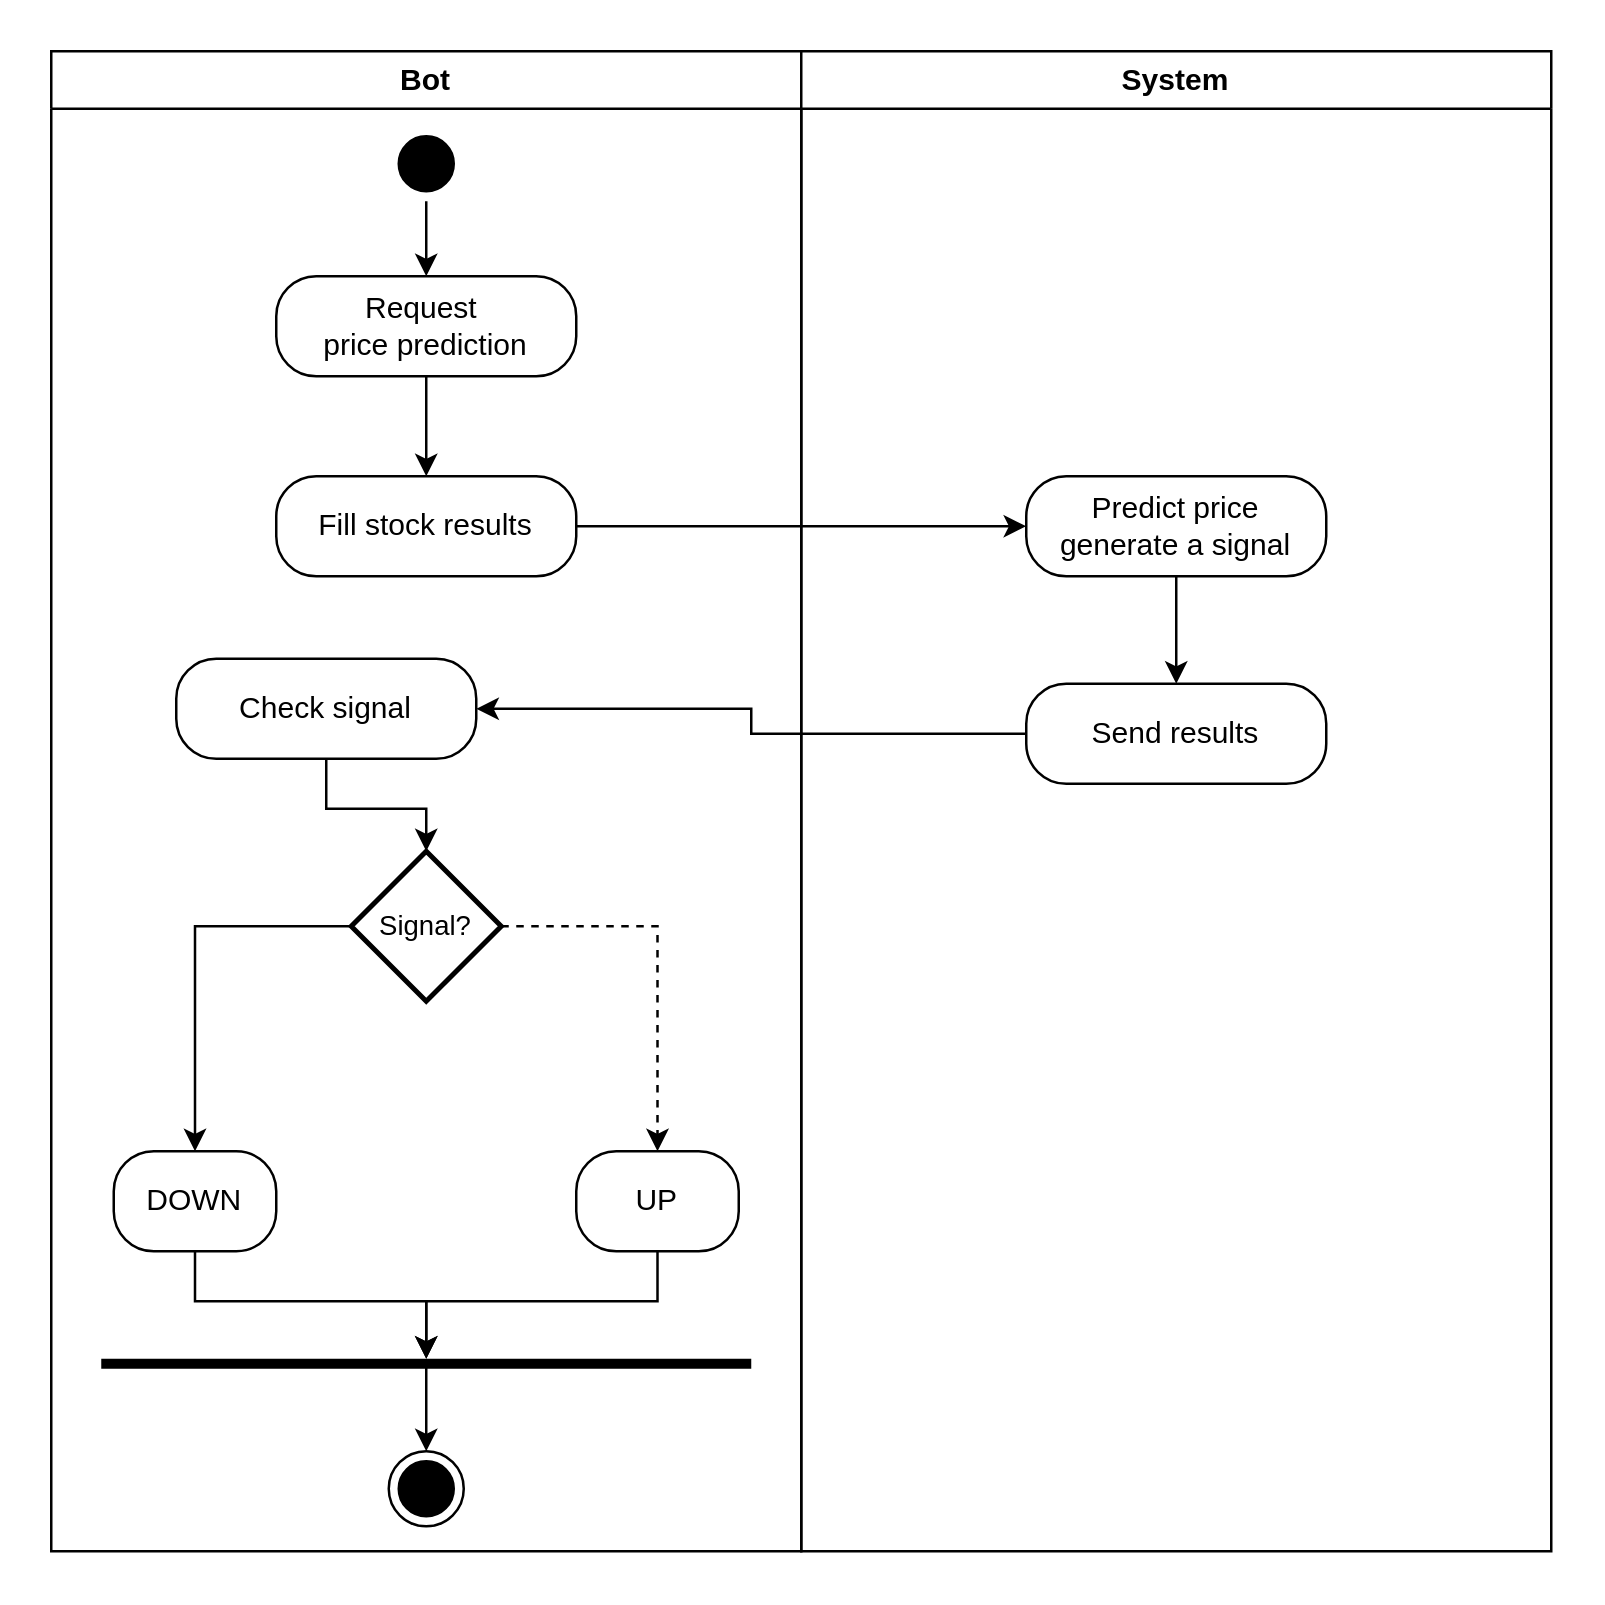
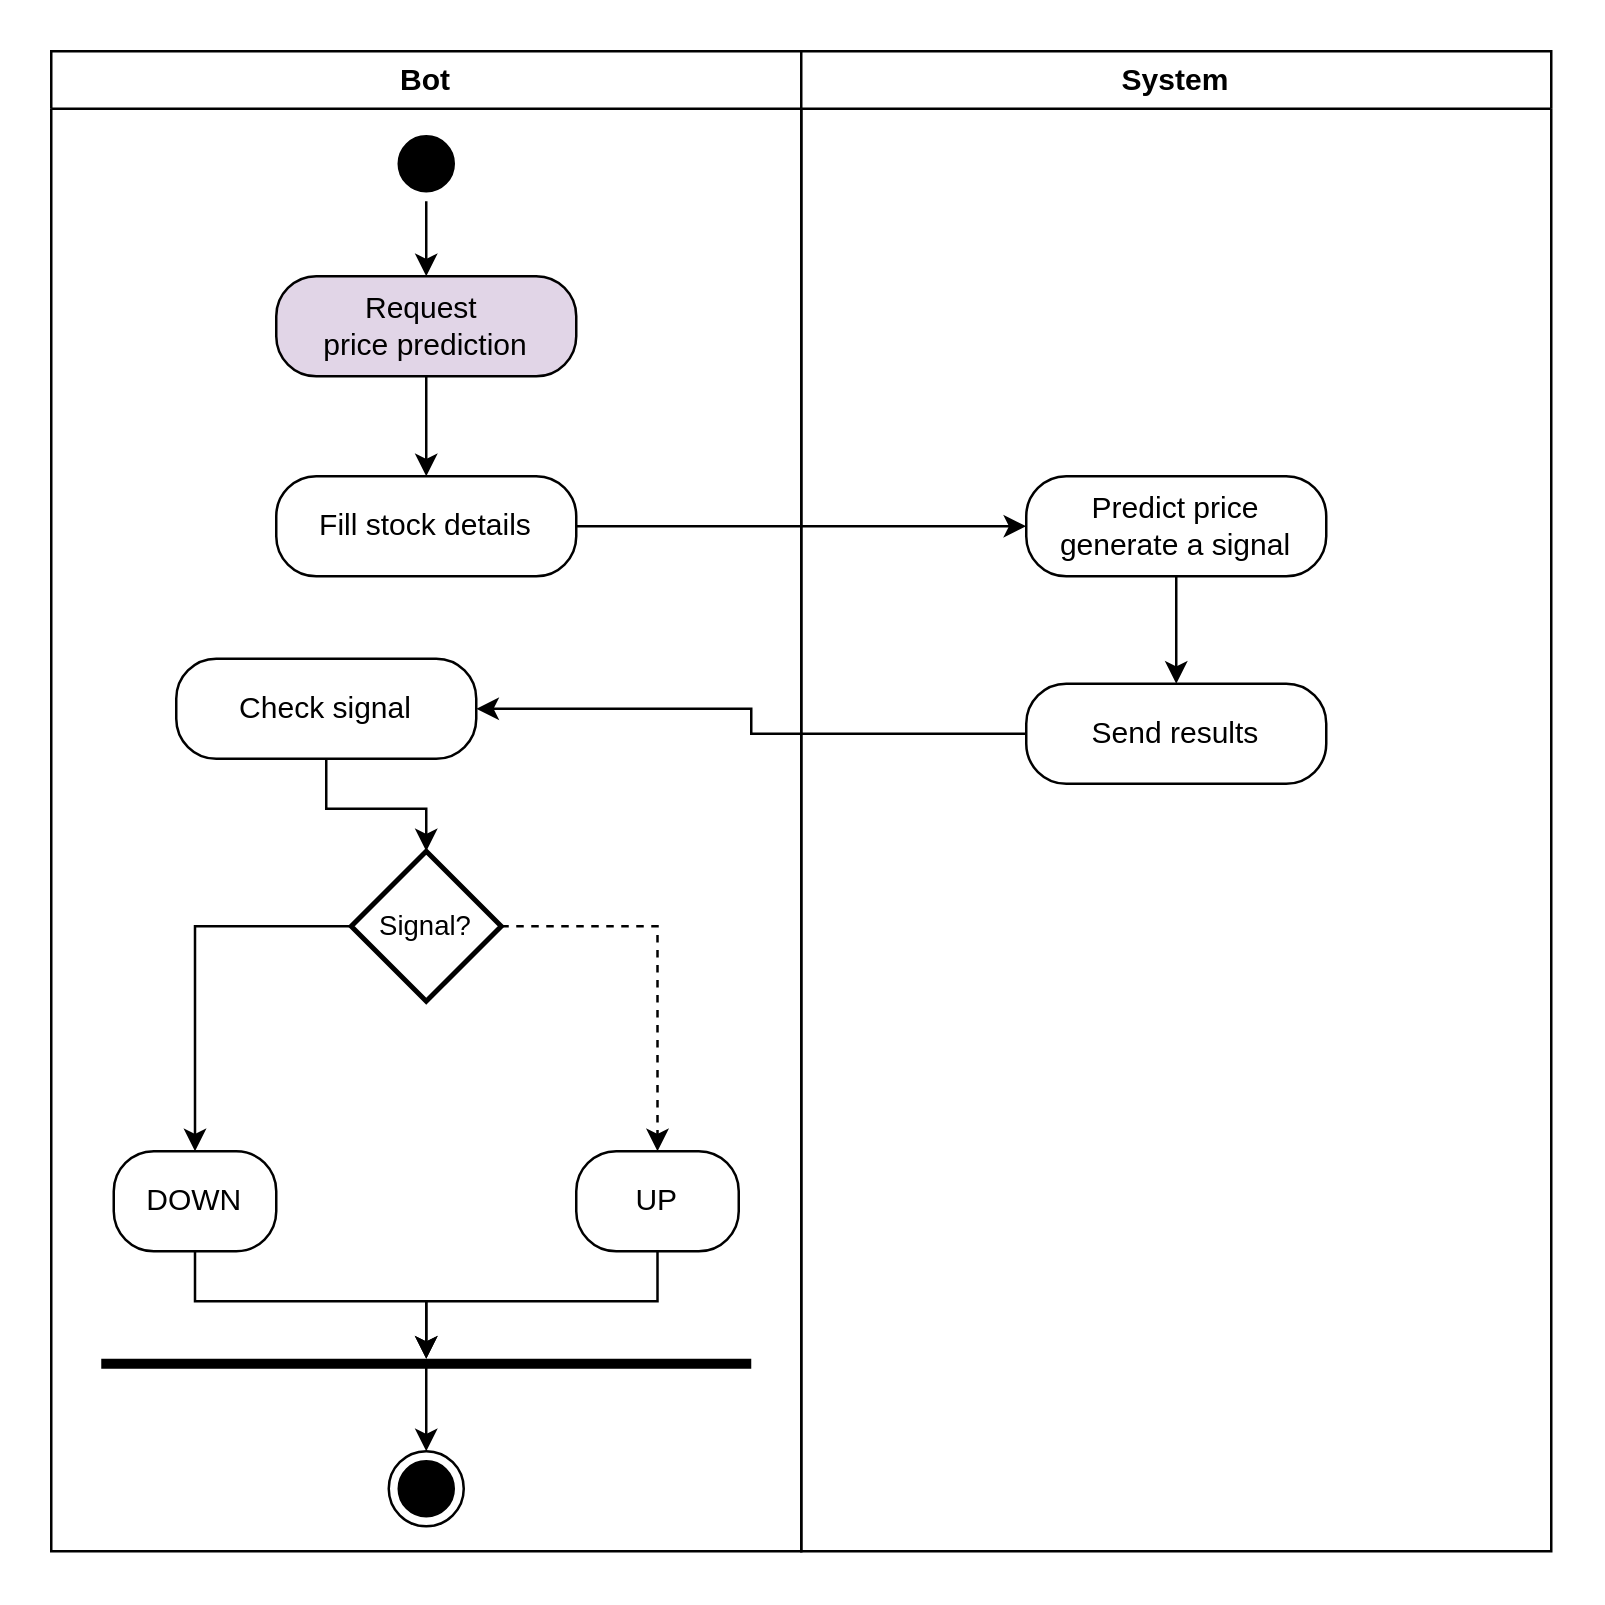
node "Request price prediction": fillcolor #ffffff -> #e1d5e7
node "Fill stock results": label "Fill stock results" -> "Fill stock details"
